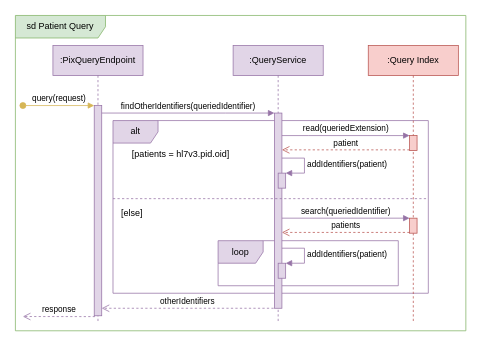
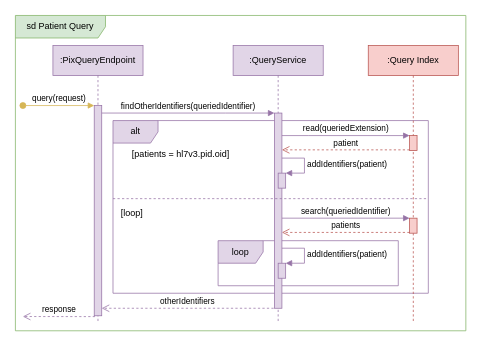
node "[else]": label "[else]" -> "[loop]"
